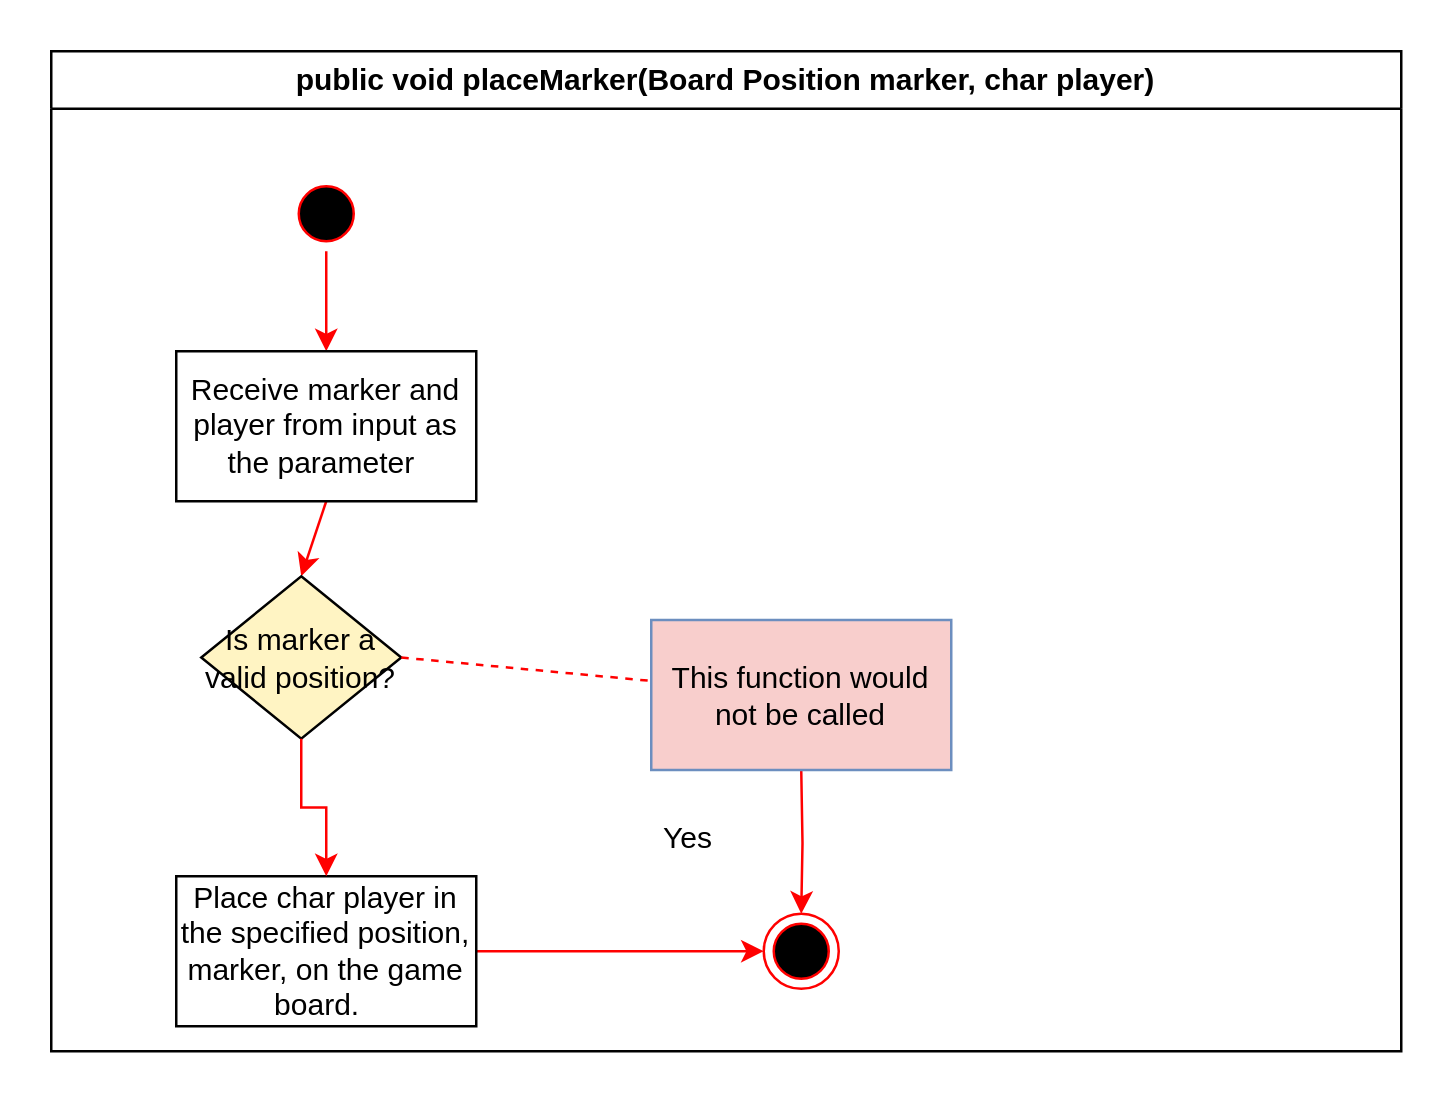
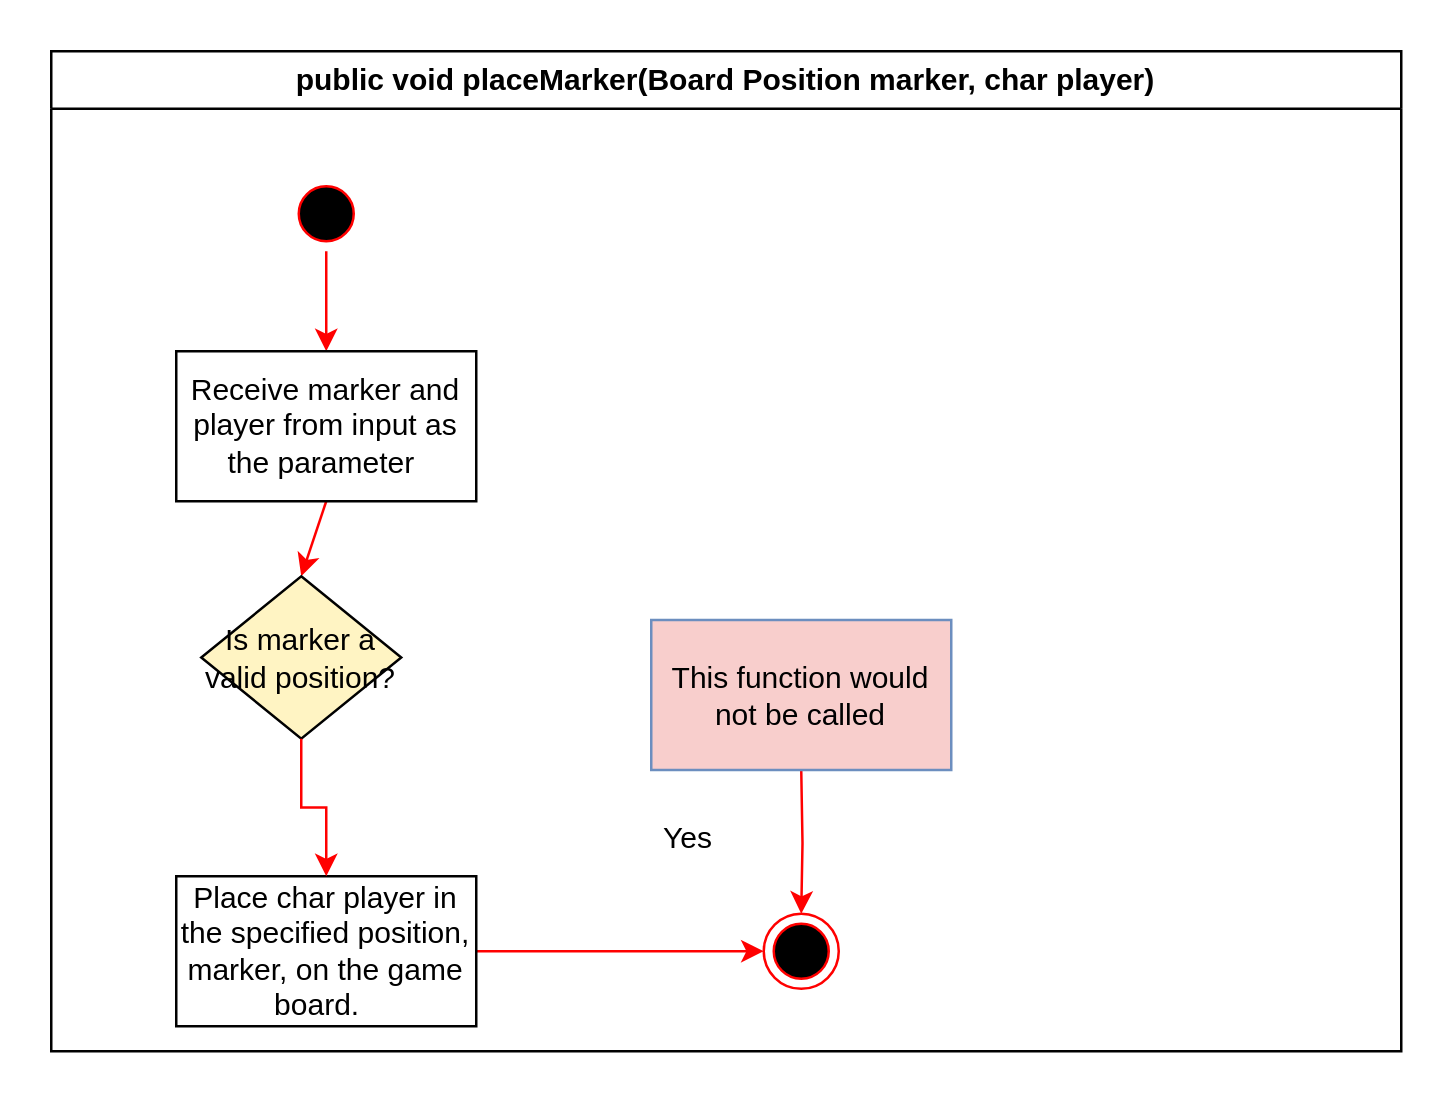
edge "Is marker a valid position?" -- "This function would not be called": removed
